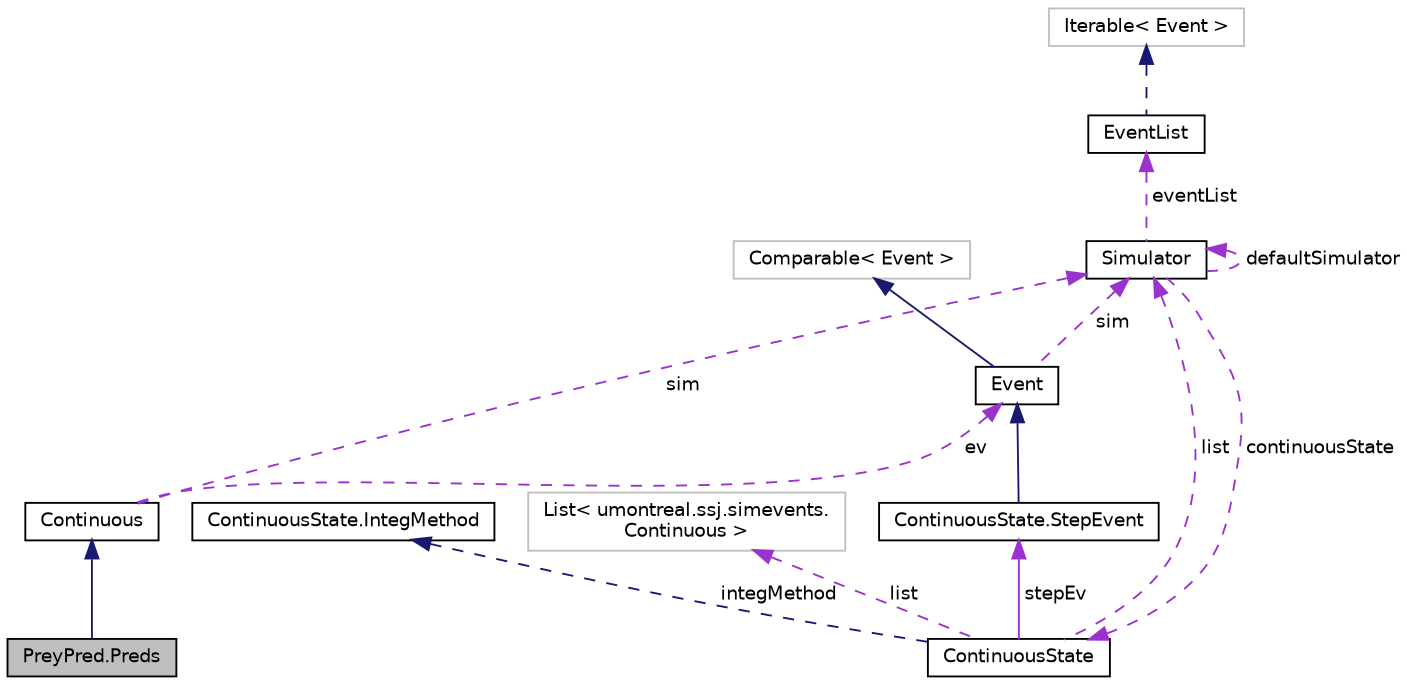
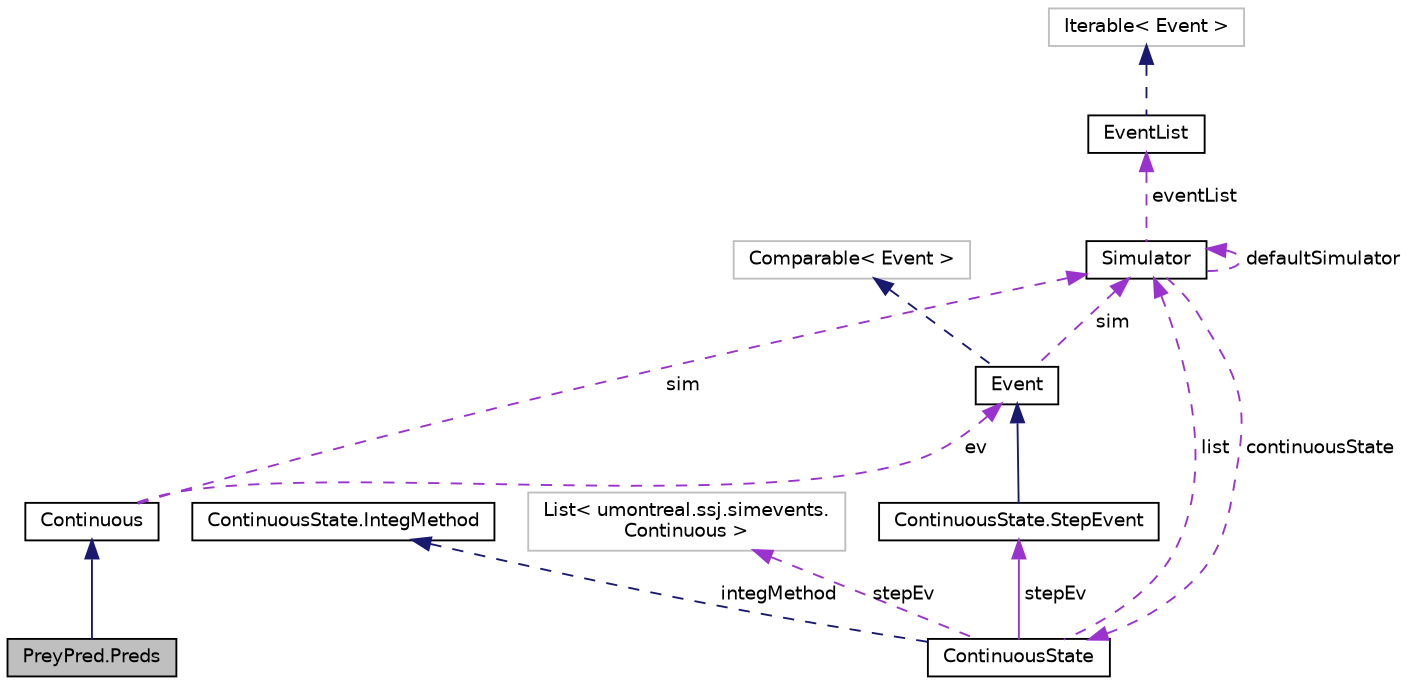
edge "Event" -> "Comparable< Event >": style solid -> dashed
edge "ContinuousState" -> "List< umontreal.ssj.simevents. Continuous >": label " list" -> " stepEv"
